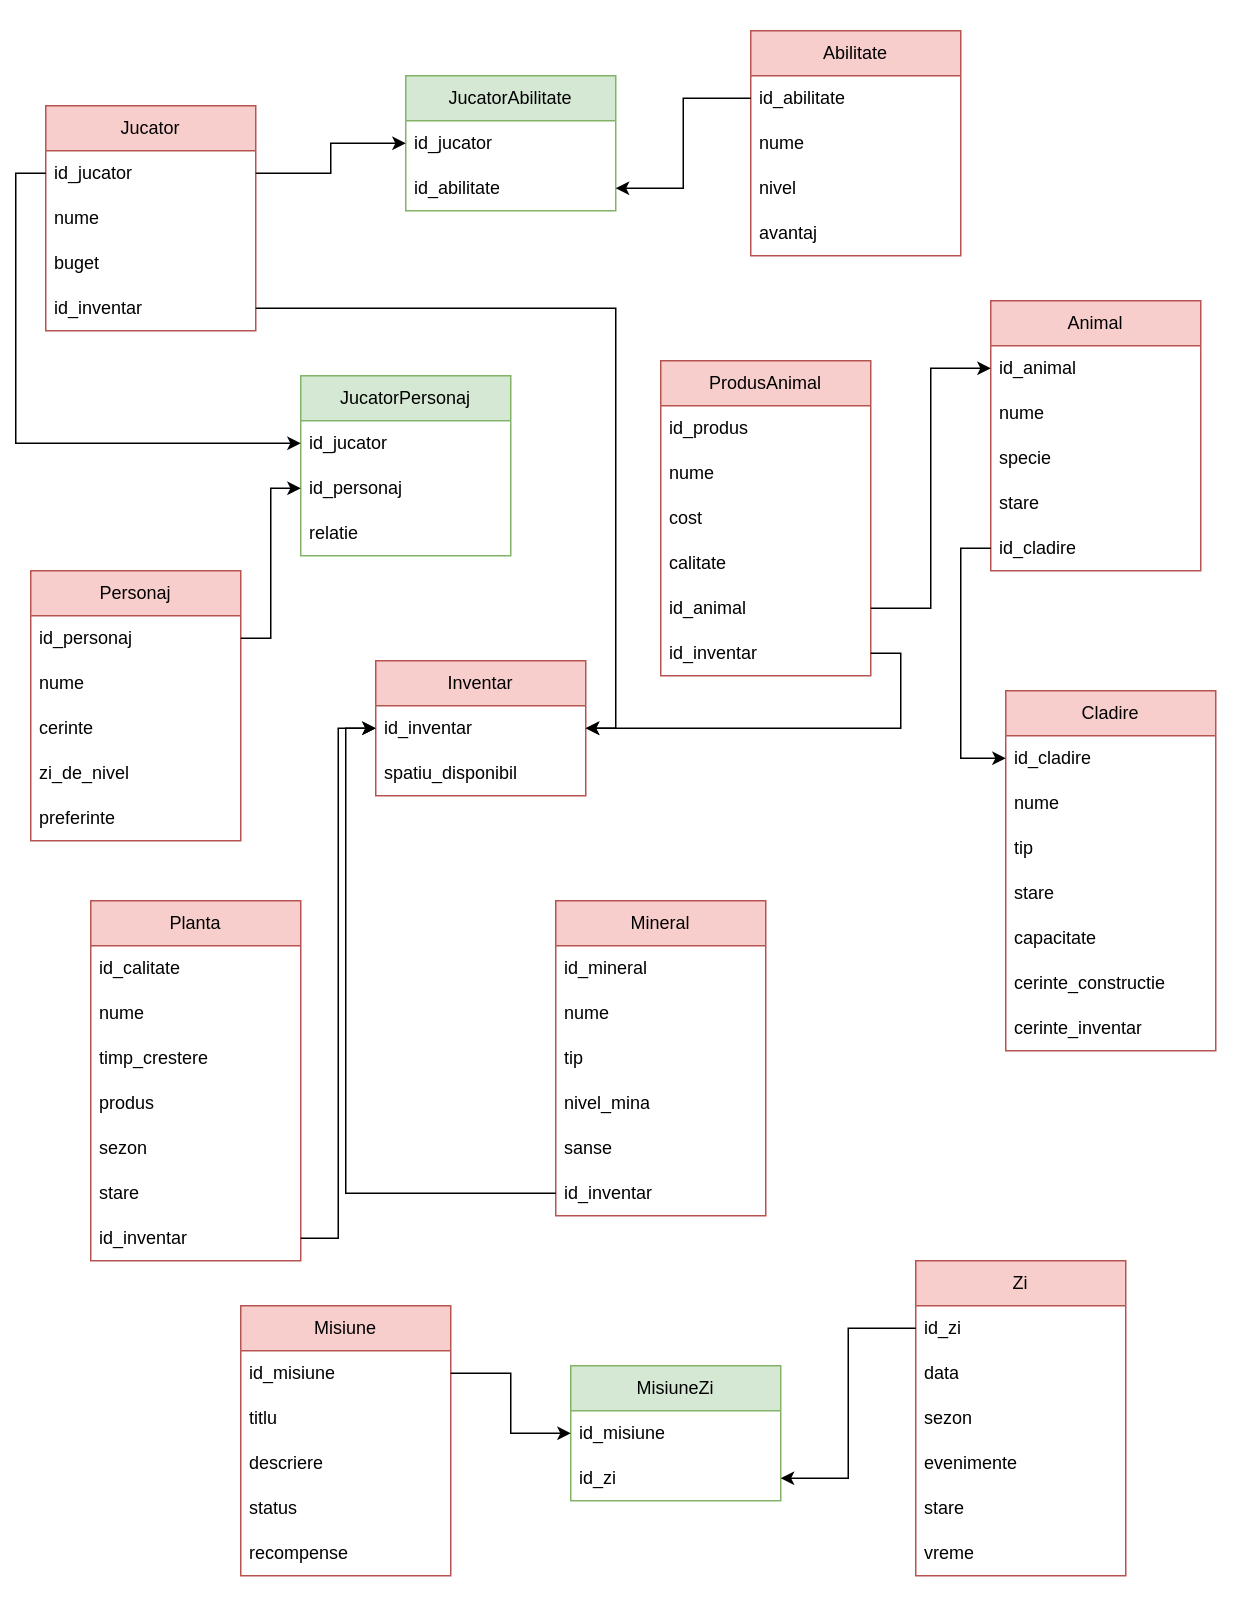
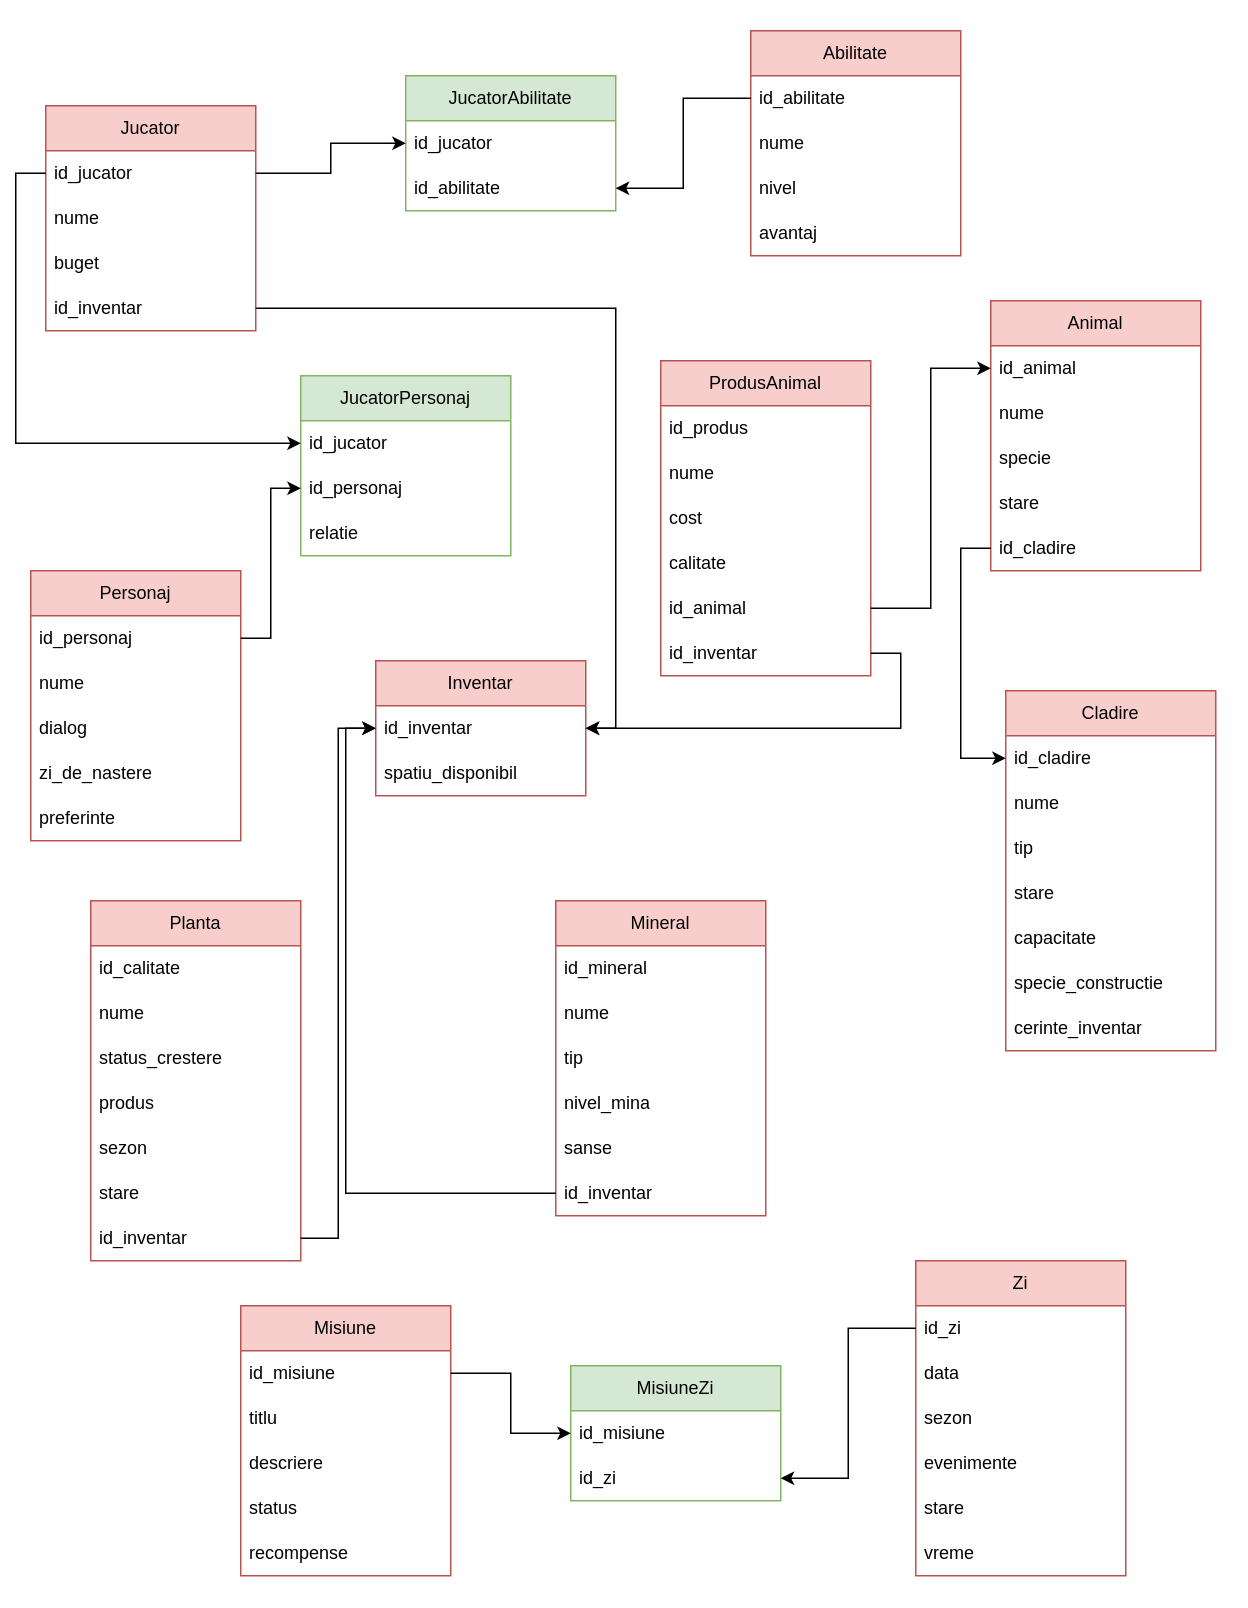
node "cerinte": label "cerinte" -> "dialog"
node "zi_de_nivel": label "zi_de_nivel" -> "zi_de_nastere"
node "cerinte_constructie": label "cerinte_constructie" -> "specie_constructie"
node "timp_crestere": label "timp_crestere" -> "status_crestere"
